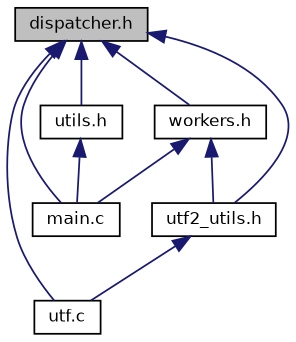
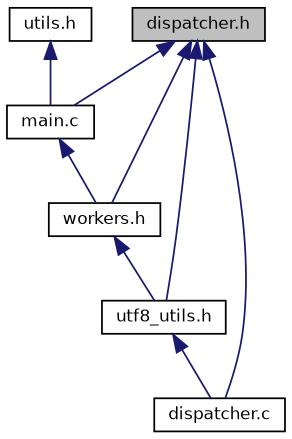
edge "utils.h" -> "dispatcher.h": removed
edge "main.c" -> "workers.h": reversed
node "utf2_utils.h": label "utf2_utils.h" -> "utf8_utils.h"
node "utf.c": label "utf.c" -> "dispatcher.c"
